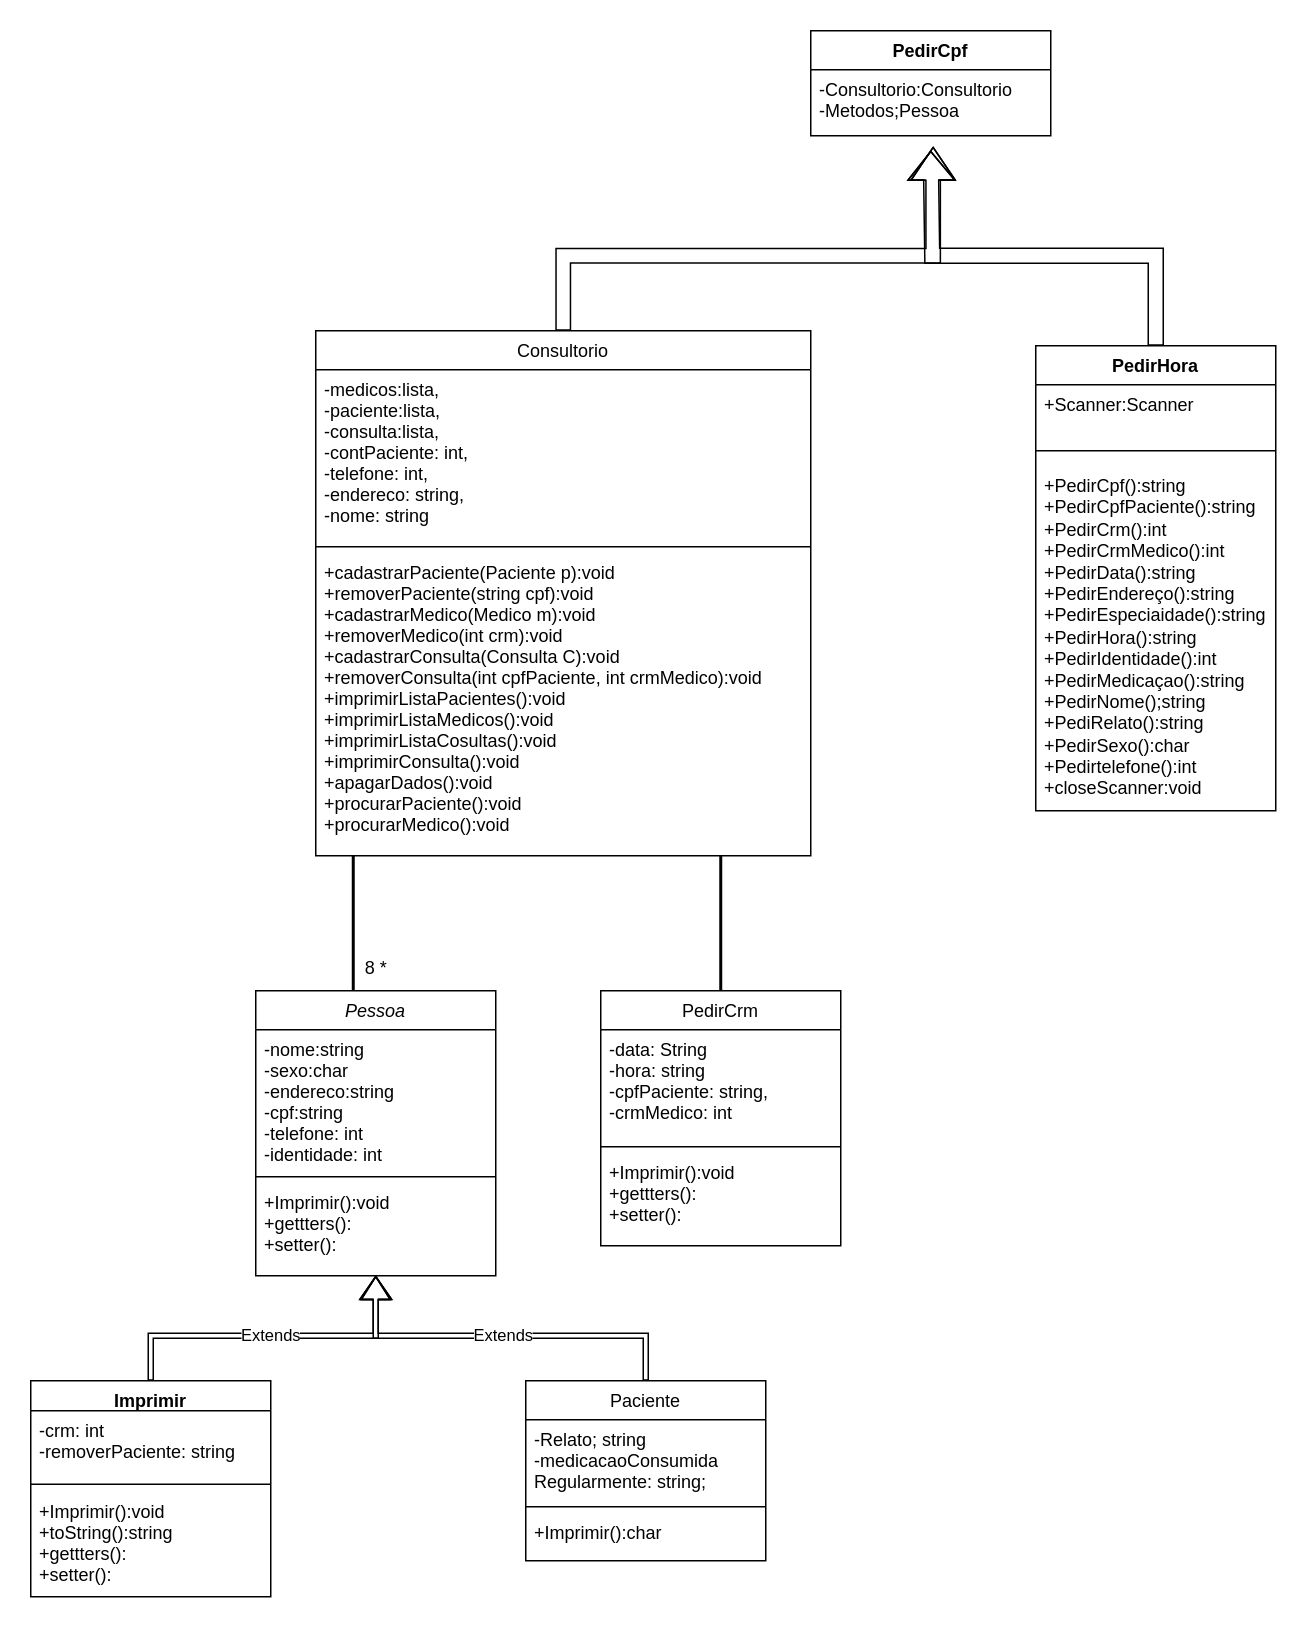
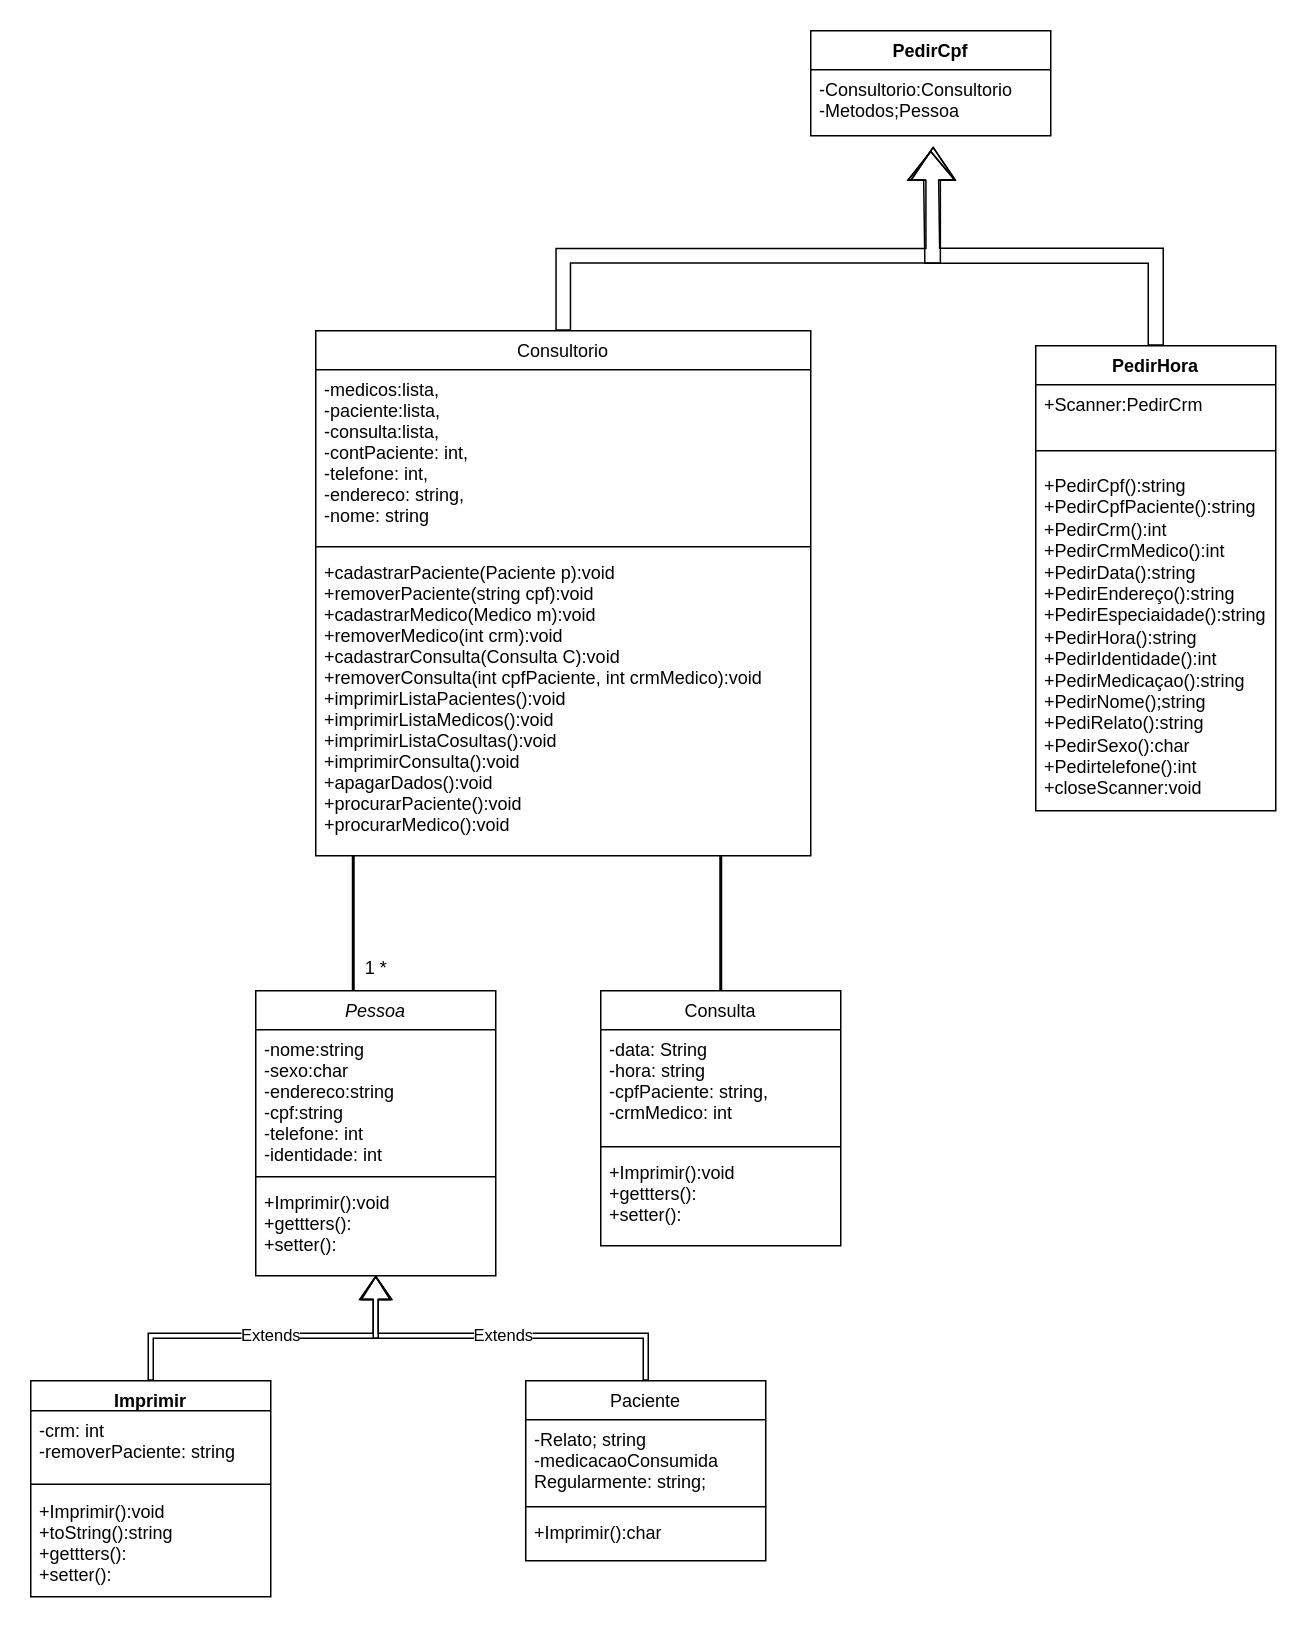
node "+Scanner:Scanner": label "+Scanner:Scanner" -> "+Scanner:PedirCrm"
node "8 *": label "8 *" -> "1 *"
node "PedirCrm": label "PedirCrm" -> "Consulta"
